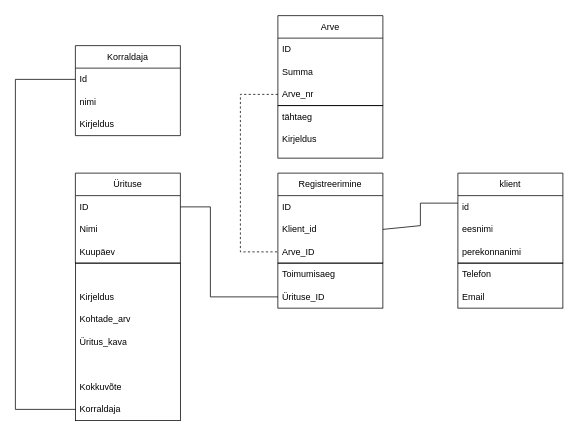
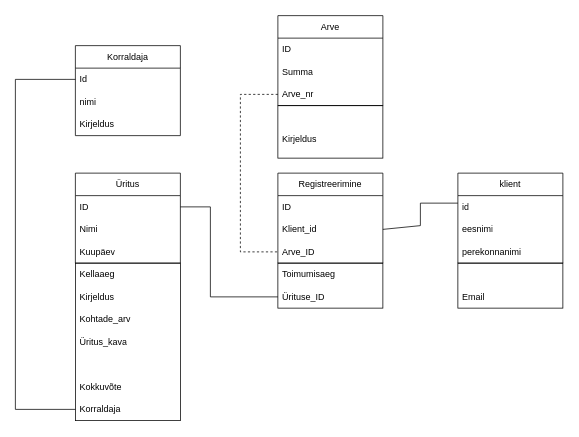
node "tähtaeg": removed
node "Ürituse": label "Ürituse" -> "Üritus"
node "Kellaaeg": added
node "Telefon": removed
